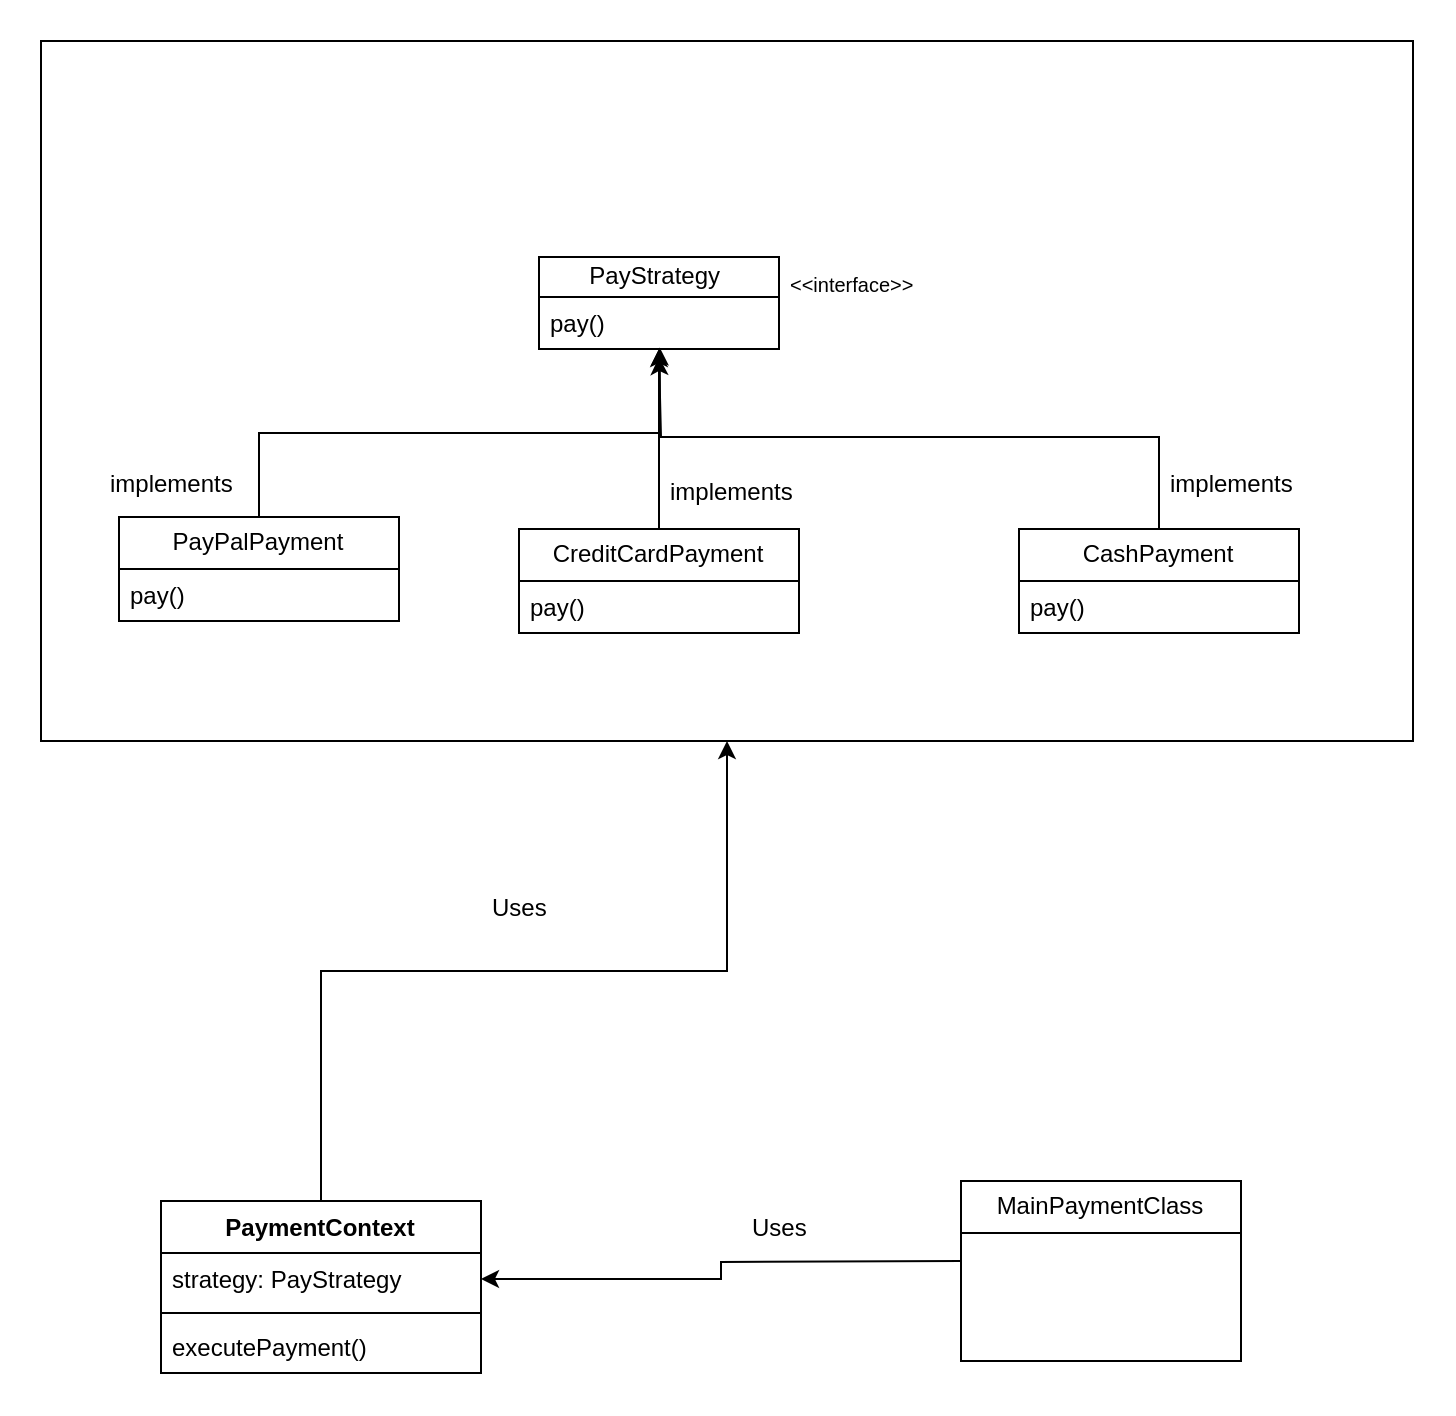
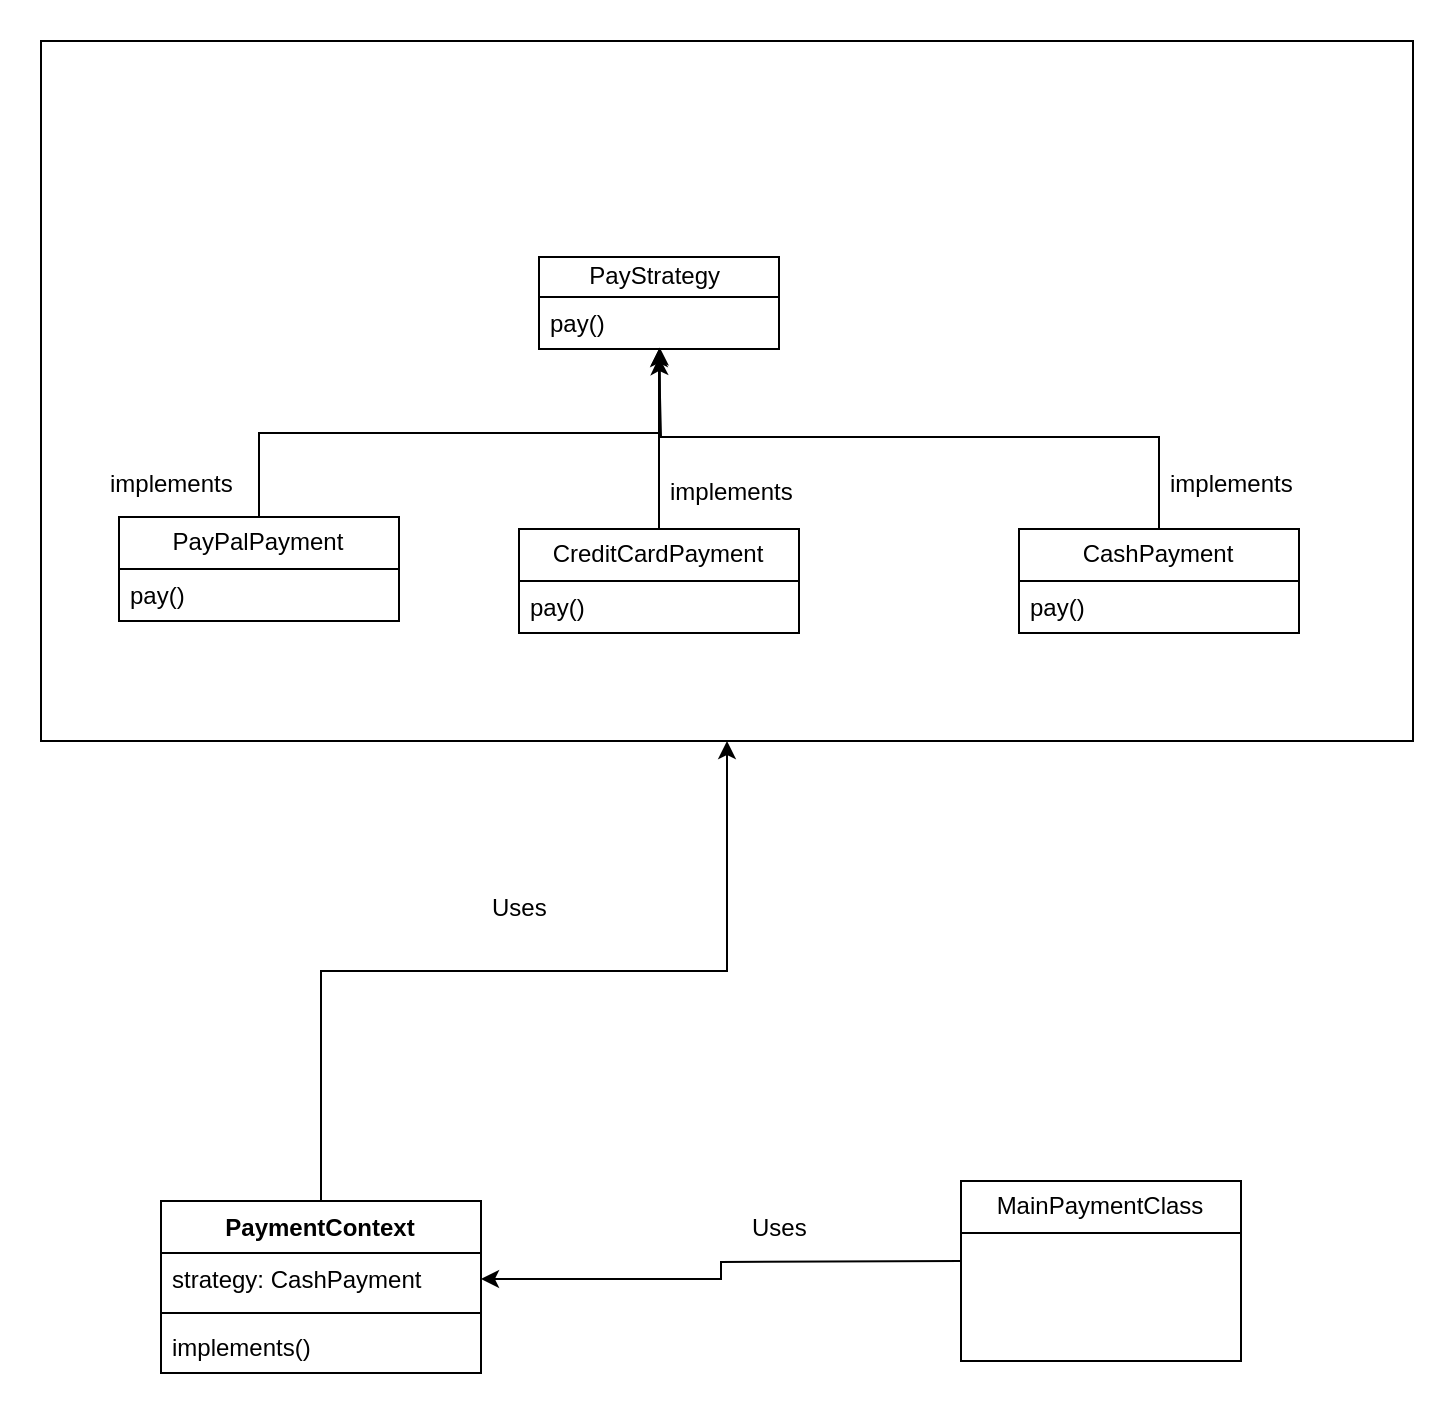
node "<<interface>>": removed
node "strategy: PayStrategy": label "strategy: PayStrategy" -> "strategy: CashPayment"
node "executePayment()": label "executePayment()" -> "implements()"
